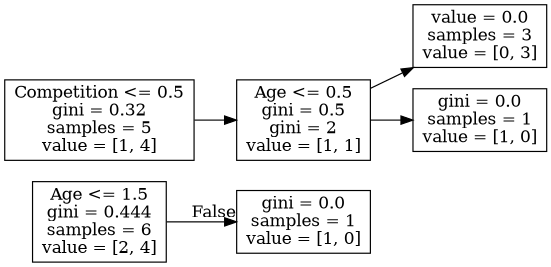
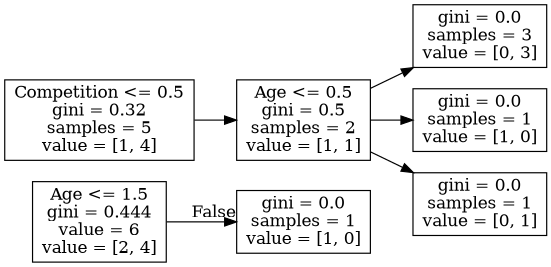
node "value = 0.0 samples = 3 value = [0, 3]": label "value = 0.0 samples = 3 value = [0, 3]" -> "gini = 0.0 samples = 3 value = [0, 3]"
node "Age <= 0.5 gini = 0.5 gini = 2 value = [1, 1]": label "Age <= 0.5 gini = 0.5 gini = 2 value = [1, 1]" -> "Age <= 0.5 gini = 0.5 samples = 2 value = [1, 1]"
node "gini = 0.0 samples = 1 value = [0, 1]": added
node "Age <= 1.5 gini = 0.444 samples = 6 value = [2, 4]": label "Age <= 1.5 gini = 0.444 samples = 6 value = [2, 4]" -> "Age <= 1.5 gini = 0.444 value = 6 value = [2, 4]"
